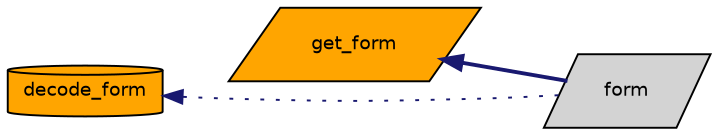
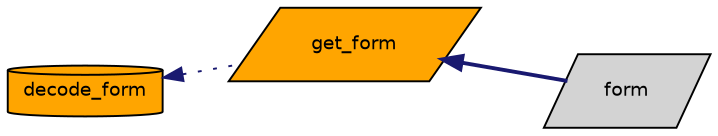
edge "form" -> "decode_form": now "get_form" -> "decode_form"
